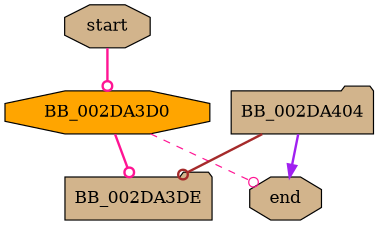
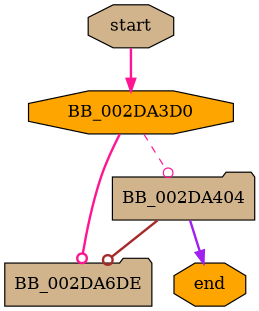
edge "start" -> "BB_002DA3D0": arrowhead odot -> normal
edge "BB_002DA3D0" -> "end": now "BB_002DA3D0" -> "BB_002DA404"
node "BB_002DA3DE": label "BB_002DA3DE" -> "BB_002DA6DE"
node "end": fillcolor tan -> orange
